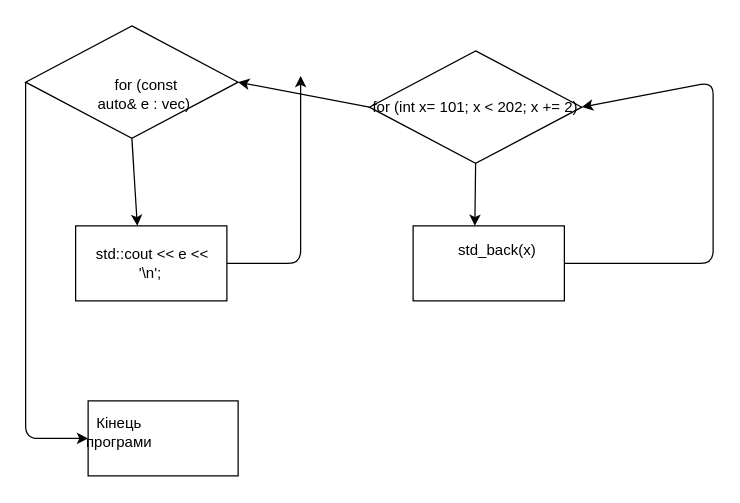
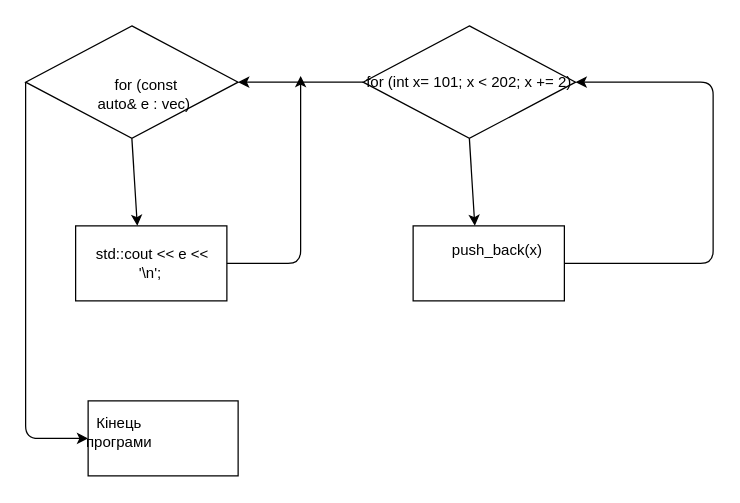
node "for (int x= 101; x < 202; x += 2)": moved (476, 107) -> (469, 82)
node "std_back(x)": label "std_back(x)" -> "push_back(x)"
